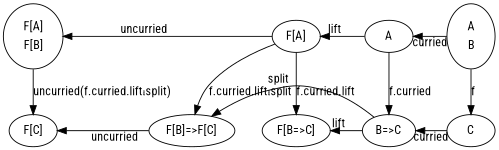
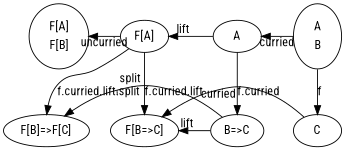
node "F[C]": removed
edge "C" -> "B=>C": now "C" -> "F[B=>C]"
